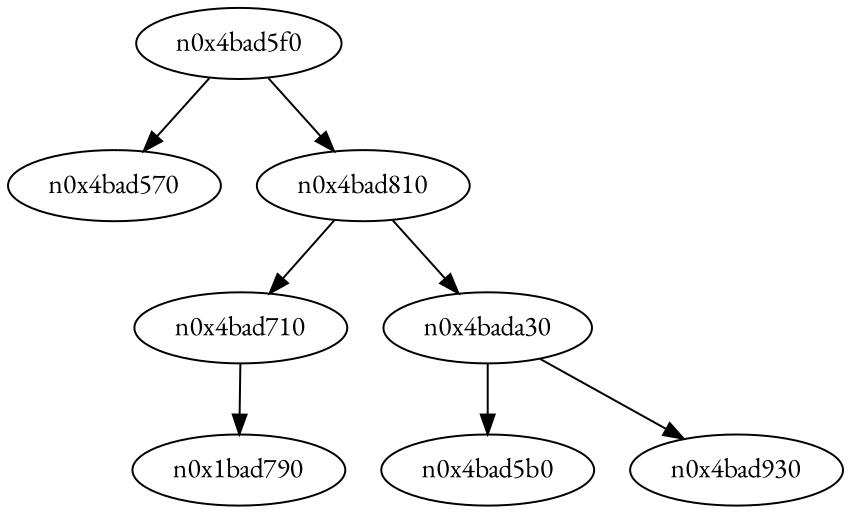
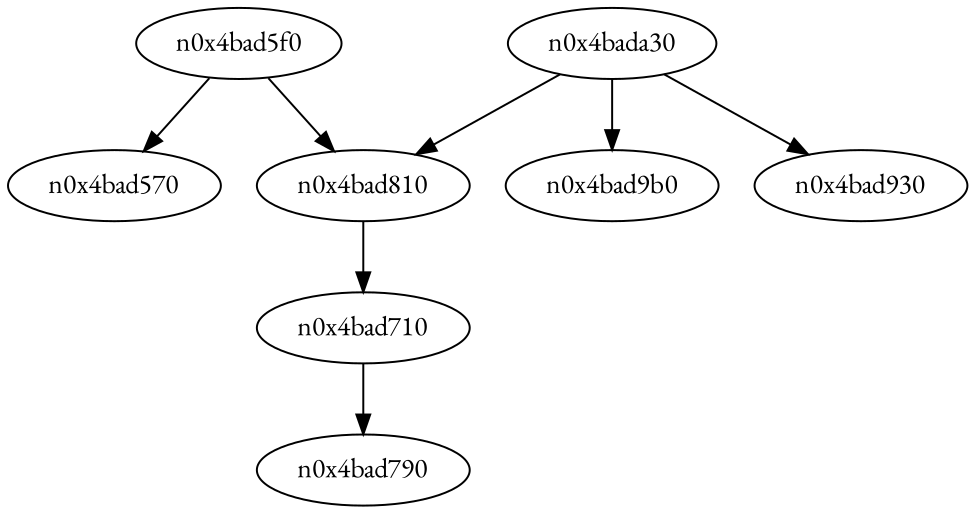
edge "n0x4bad810" -> "n0x4bada30": reversed
node "n0x1bad790": label "n0x1bad790" -> "n0x4bad790"
node "n0x4bad5b0": label "n0x4bad5b0" -> "n0x4bad9b0"
